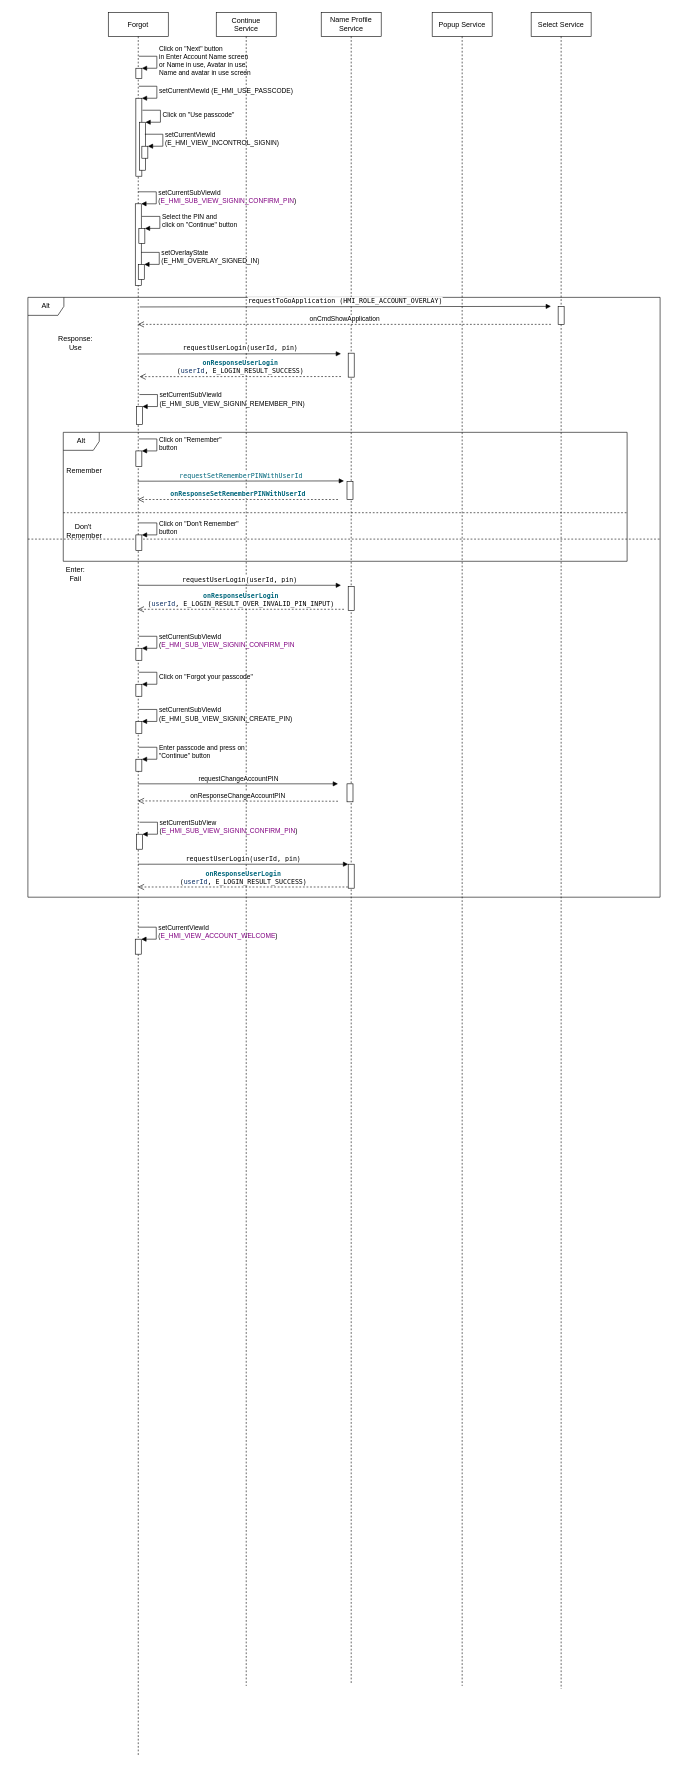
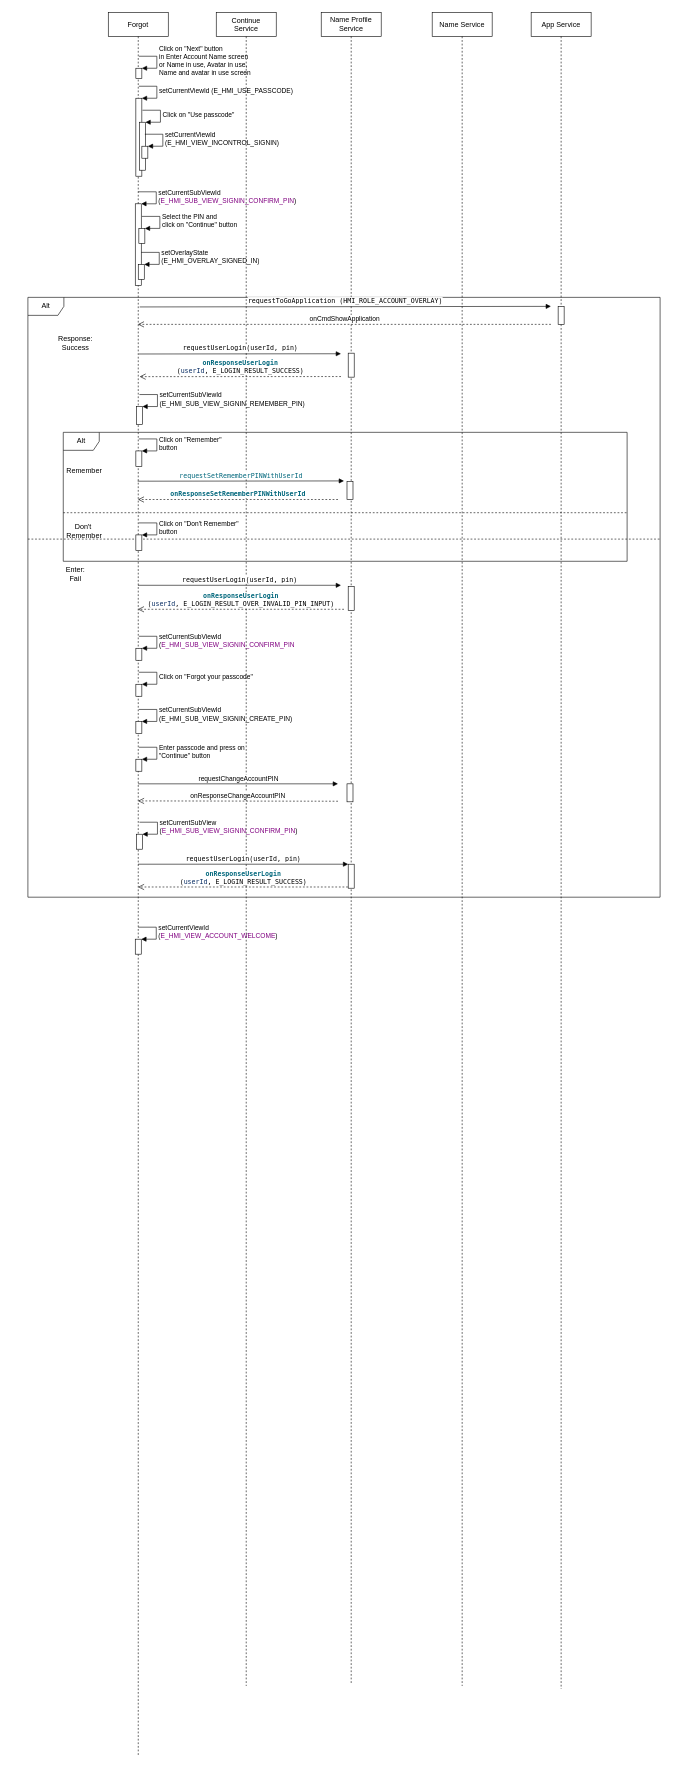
node "Popup Service": label "Popup Service" -> "Name Service"
node "Select Service": label "Select Service" -> "App Service"
node "Response: Use": label "Response: Use" -> "Response: Success"
